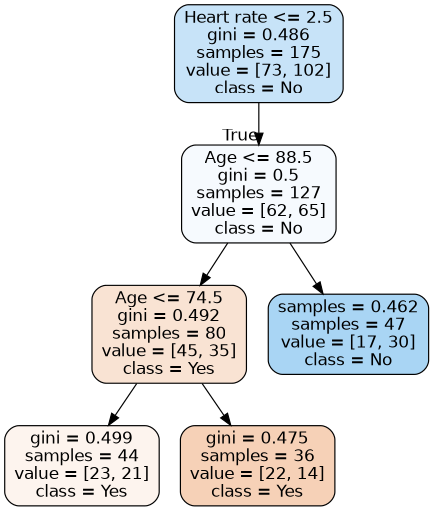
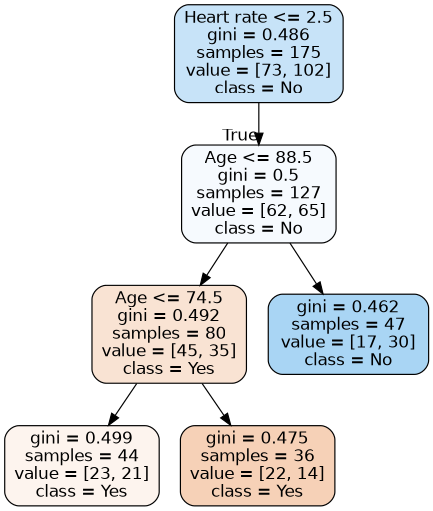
node "samples = 0.462 samples = 47 value = [17, 30] class = No": label "samples = 0.462 samples = 47 value = [17, 30] class = No" -> "gini = 0.462 samples = 47 value = [17, 30] class = No"
